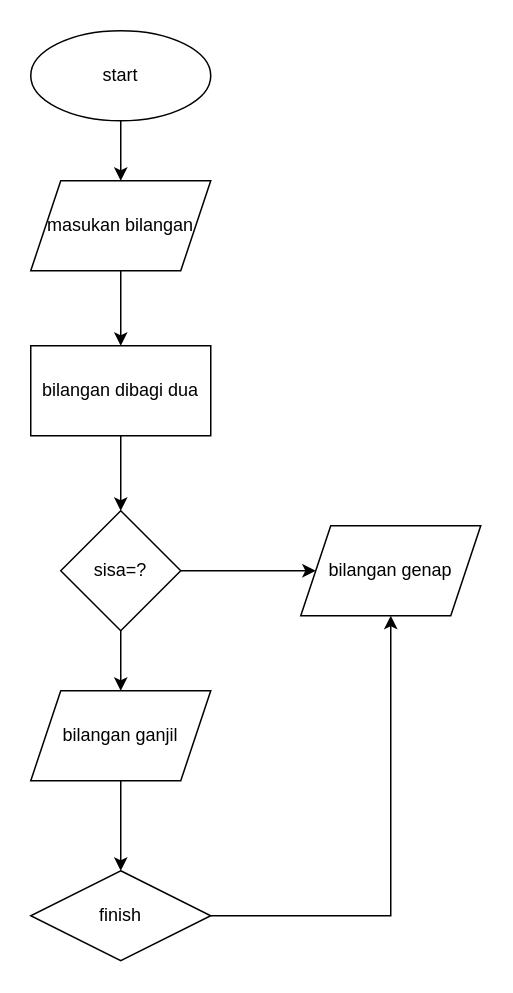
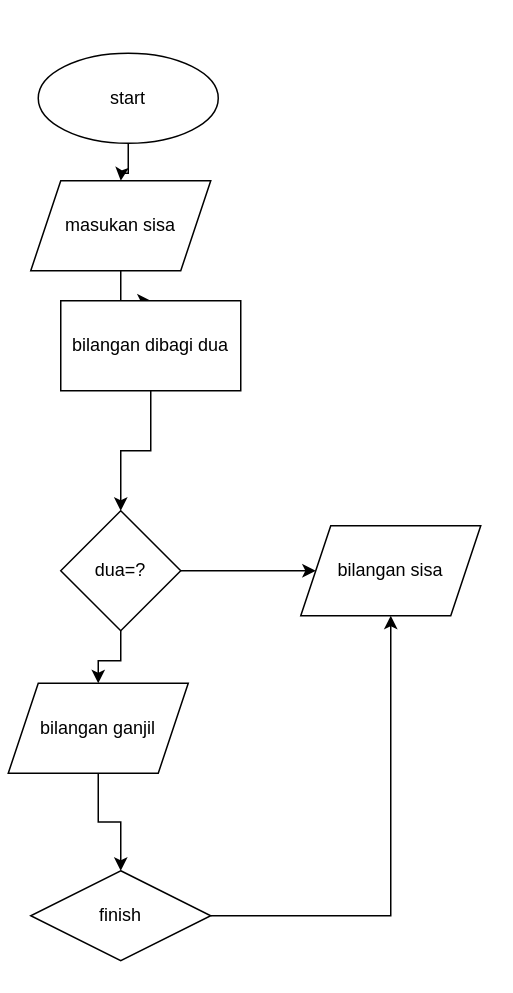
node "start": moved (121, 76) -> (128, 98)
node "masukan bilangan": label "masukan bilangan" -> "masukan sisa"
node "bilangan dibagi dua": moved (121, 391) -> (151, 346)
node "sisa=?": label "sisa=?" -> "dua=?"
node "bilangan genap": label "bilangan genap" -> "bilangan sisa"
node "bilangan ganjil": moved (121, 736) -> (98, 728)
